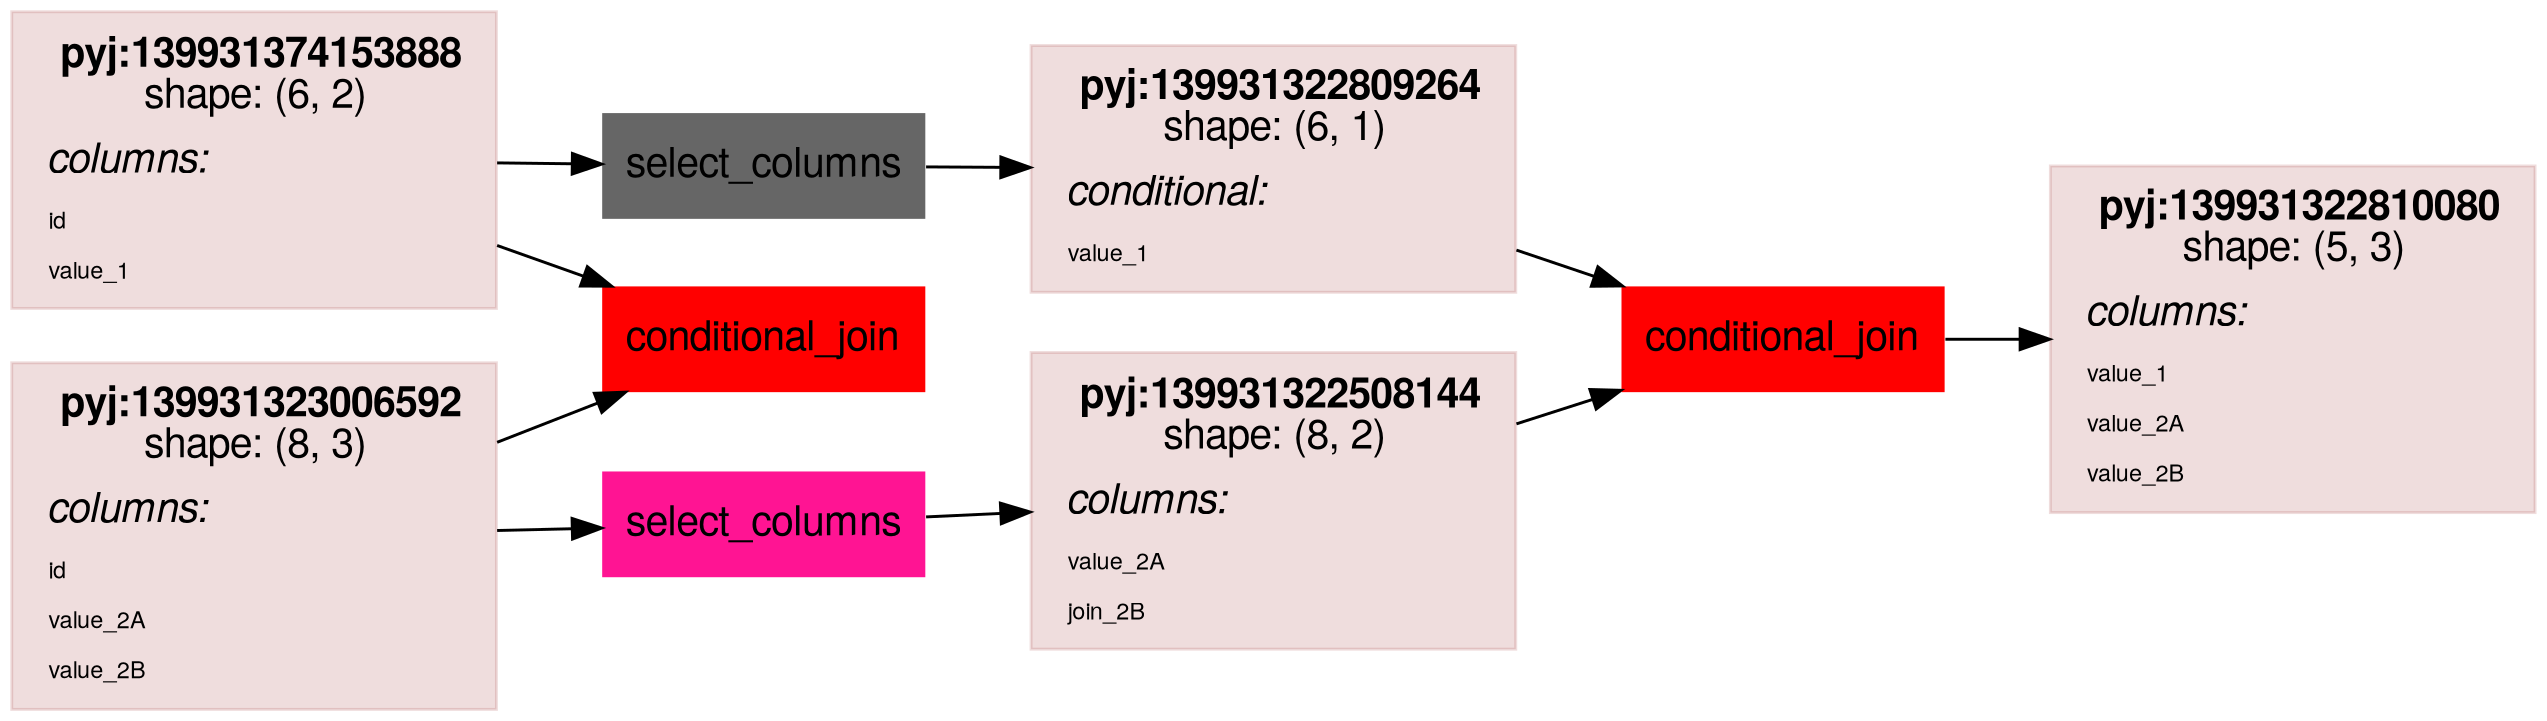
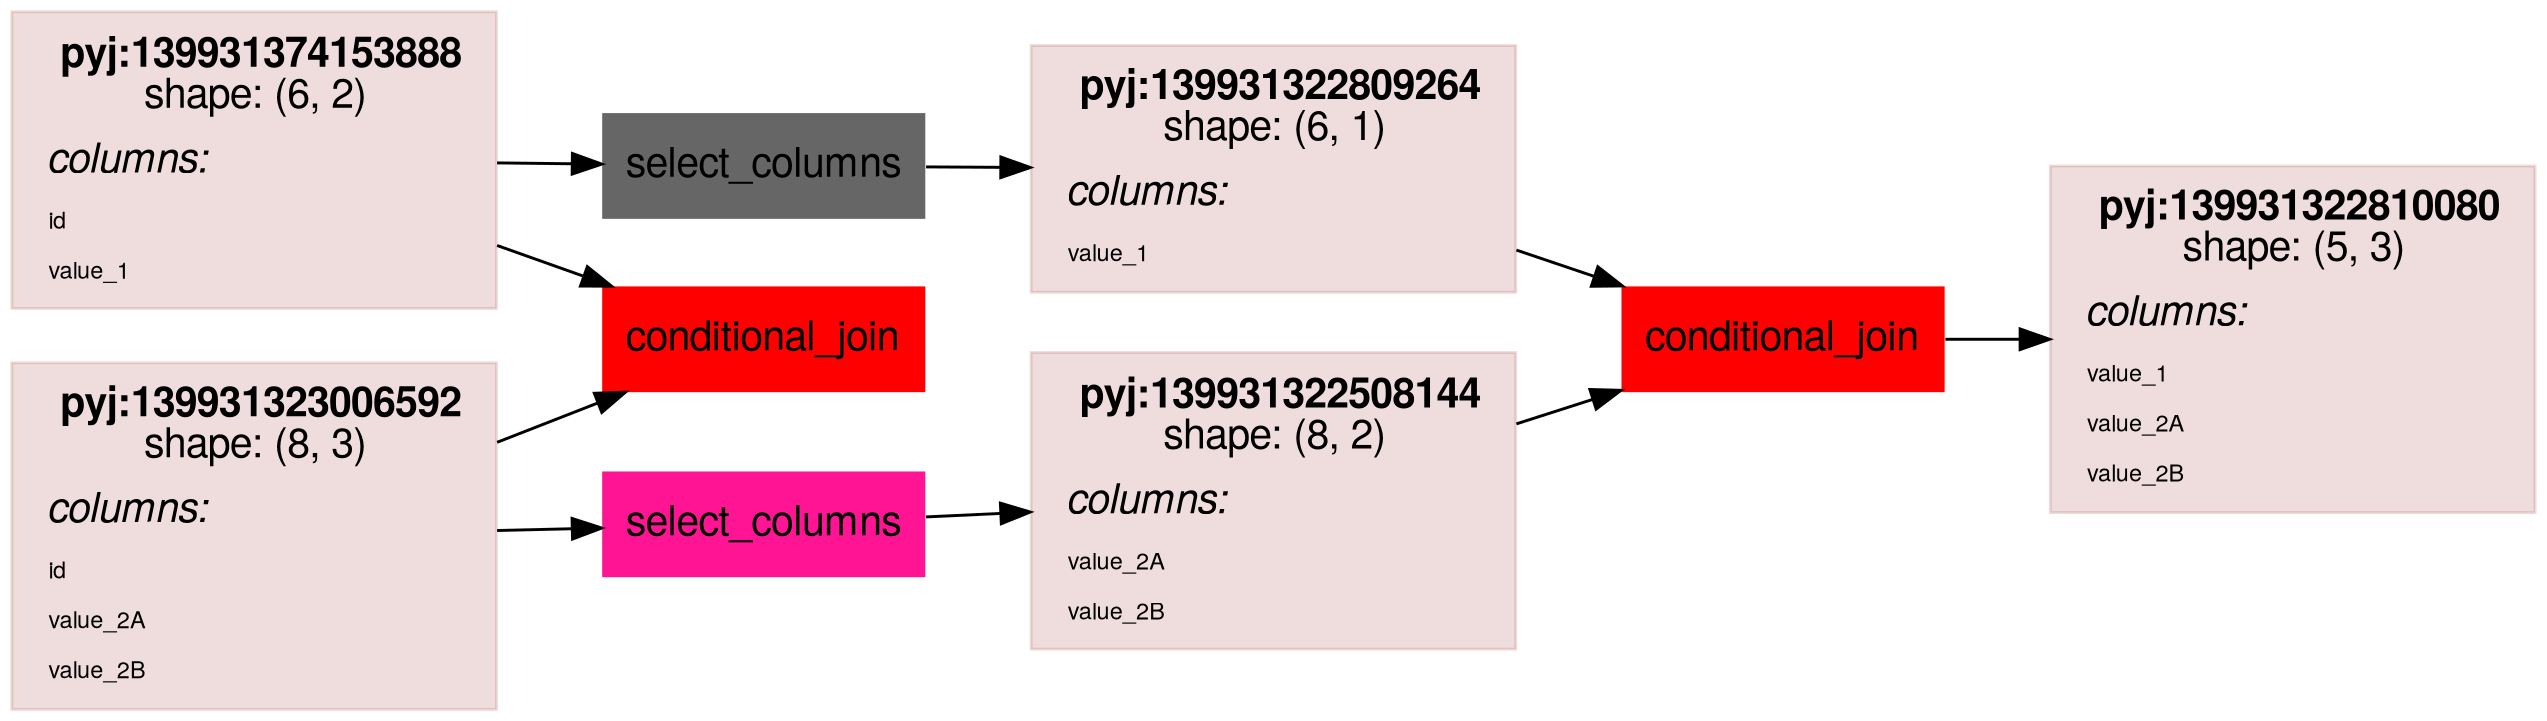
node "pyj:139931322809264": text "conditional:" -> "columns:"
node "pyj:139931322508144": text "join_2B" -> "value_2B"
